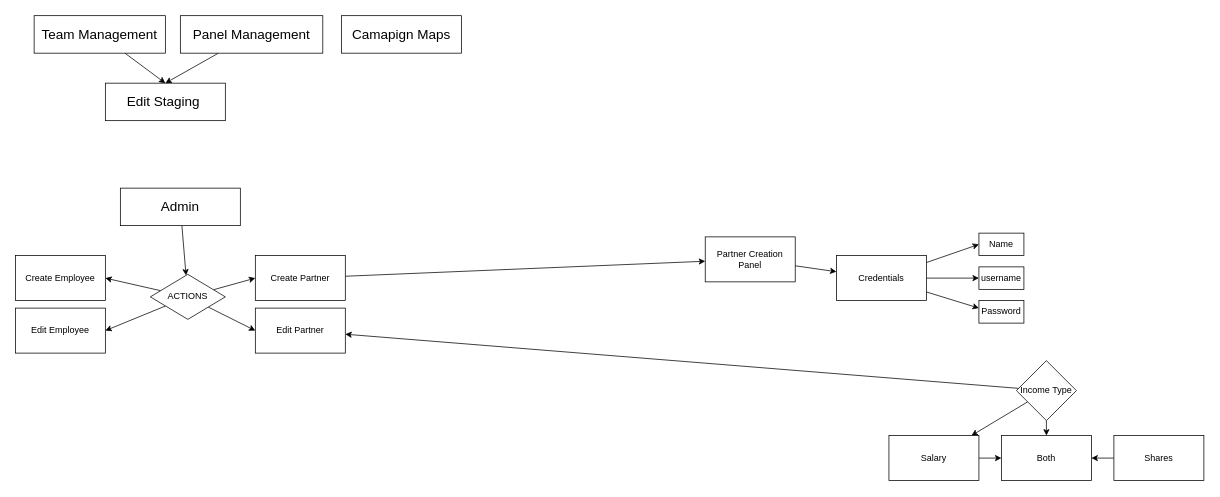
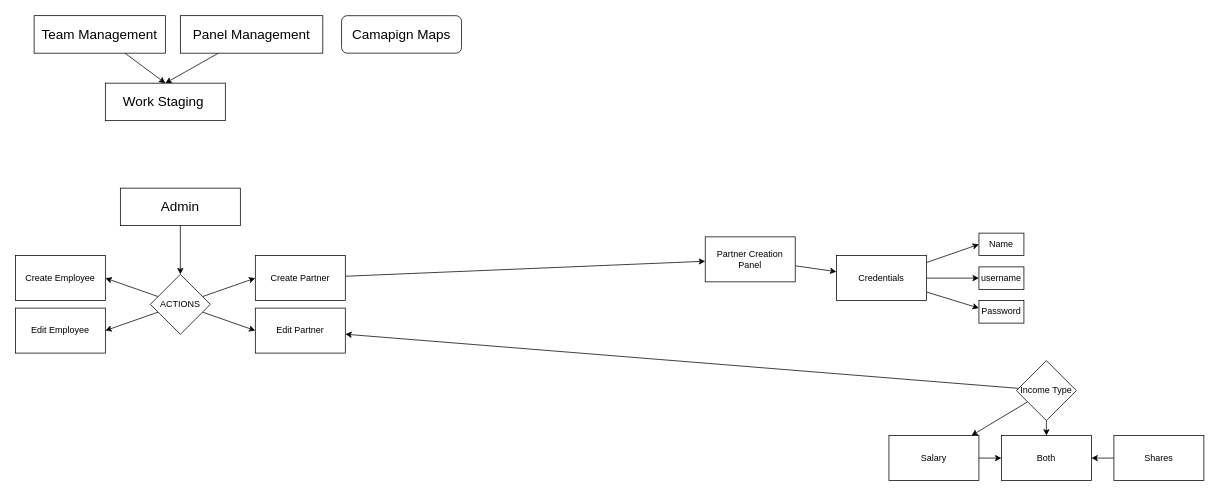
node "Camapign Maps": shape rectangle -> rounded rectangle
node "Edit Staging": label "Edit Staging" -> "Work Staging"
node "ACTIONS": size 75x45 -> 60x60
